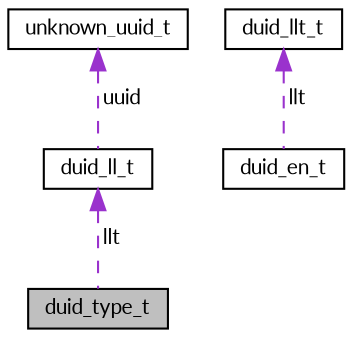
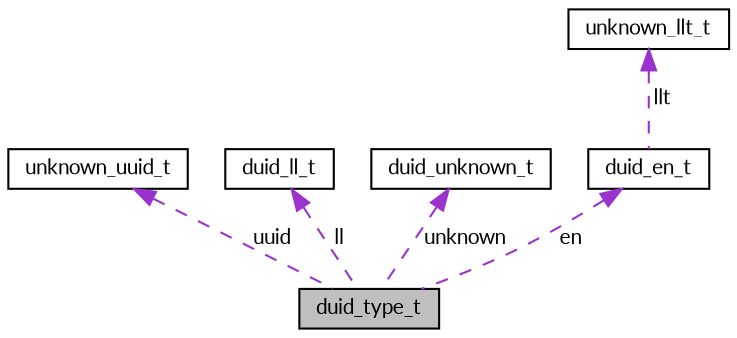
node "duid_llt_t": label "duid_llt_t" -> "unknown_llt_t"
edge "duid_ll_t" -> "unknown_uuid_t": now "duid_type_t" -> "unknown_uuid_t"
node "duid_unknown_t": added
edge "duid_type_t" -> "duid_ll_t": label " llt" -> " ll"
edge "duid_type_t" -> "duid_en_t": added, label "en"
